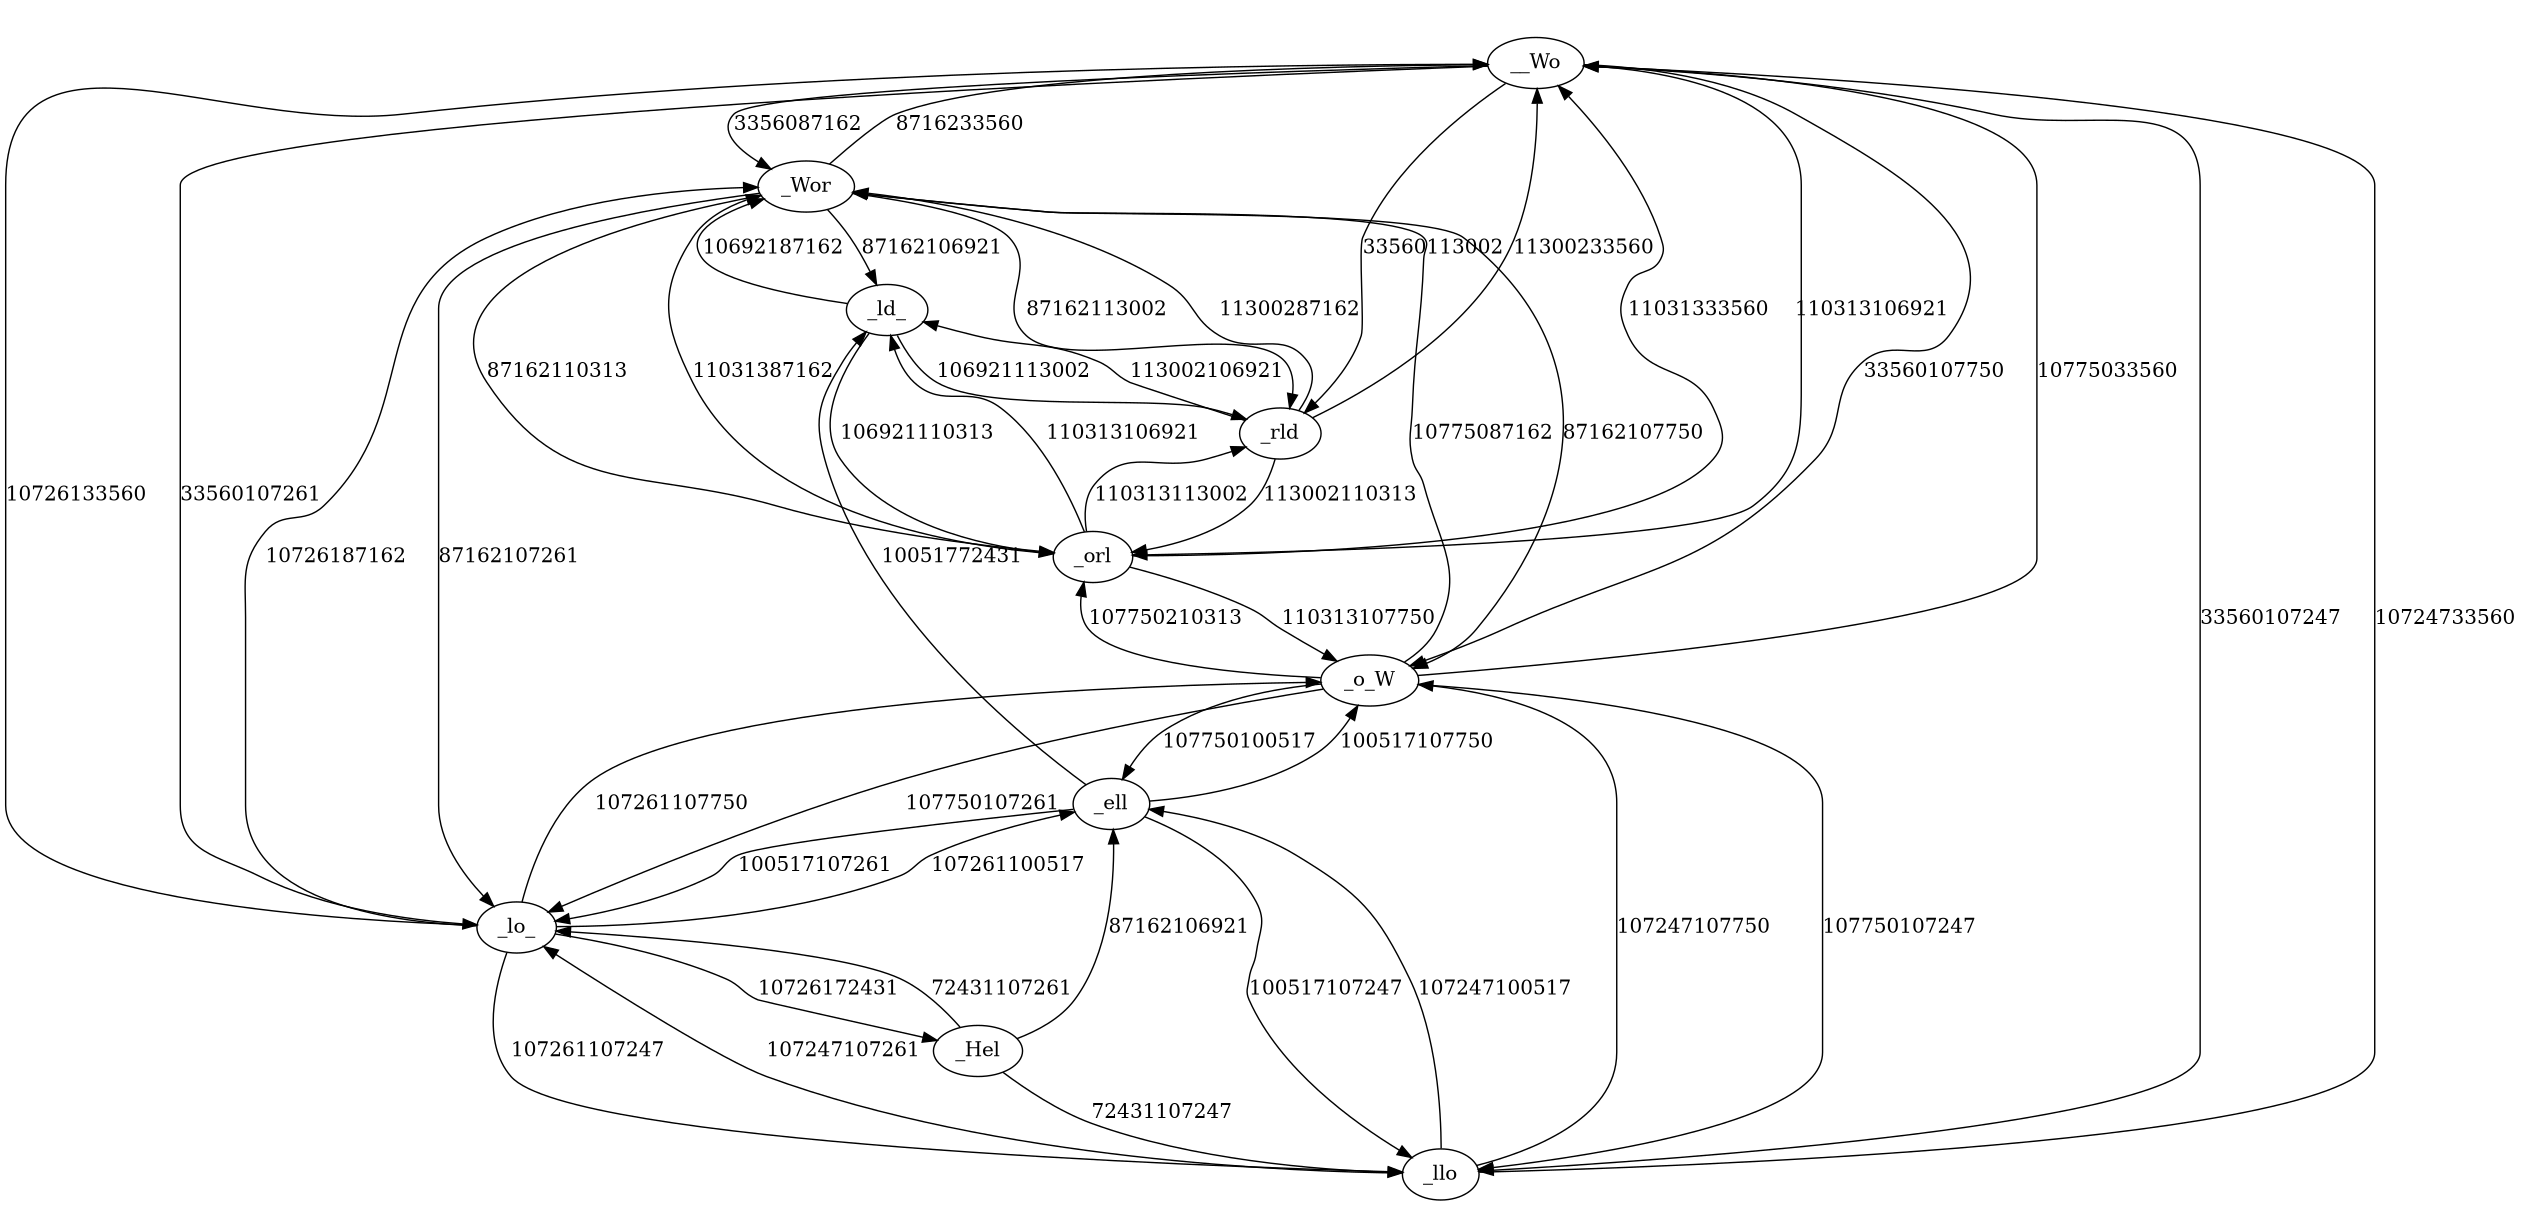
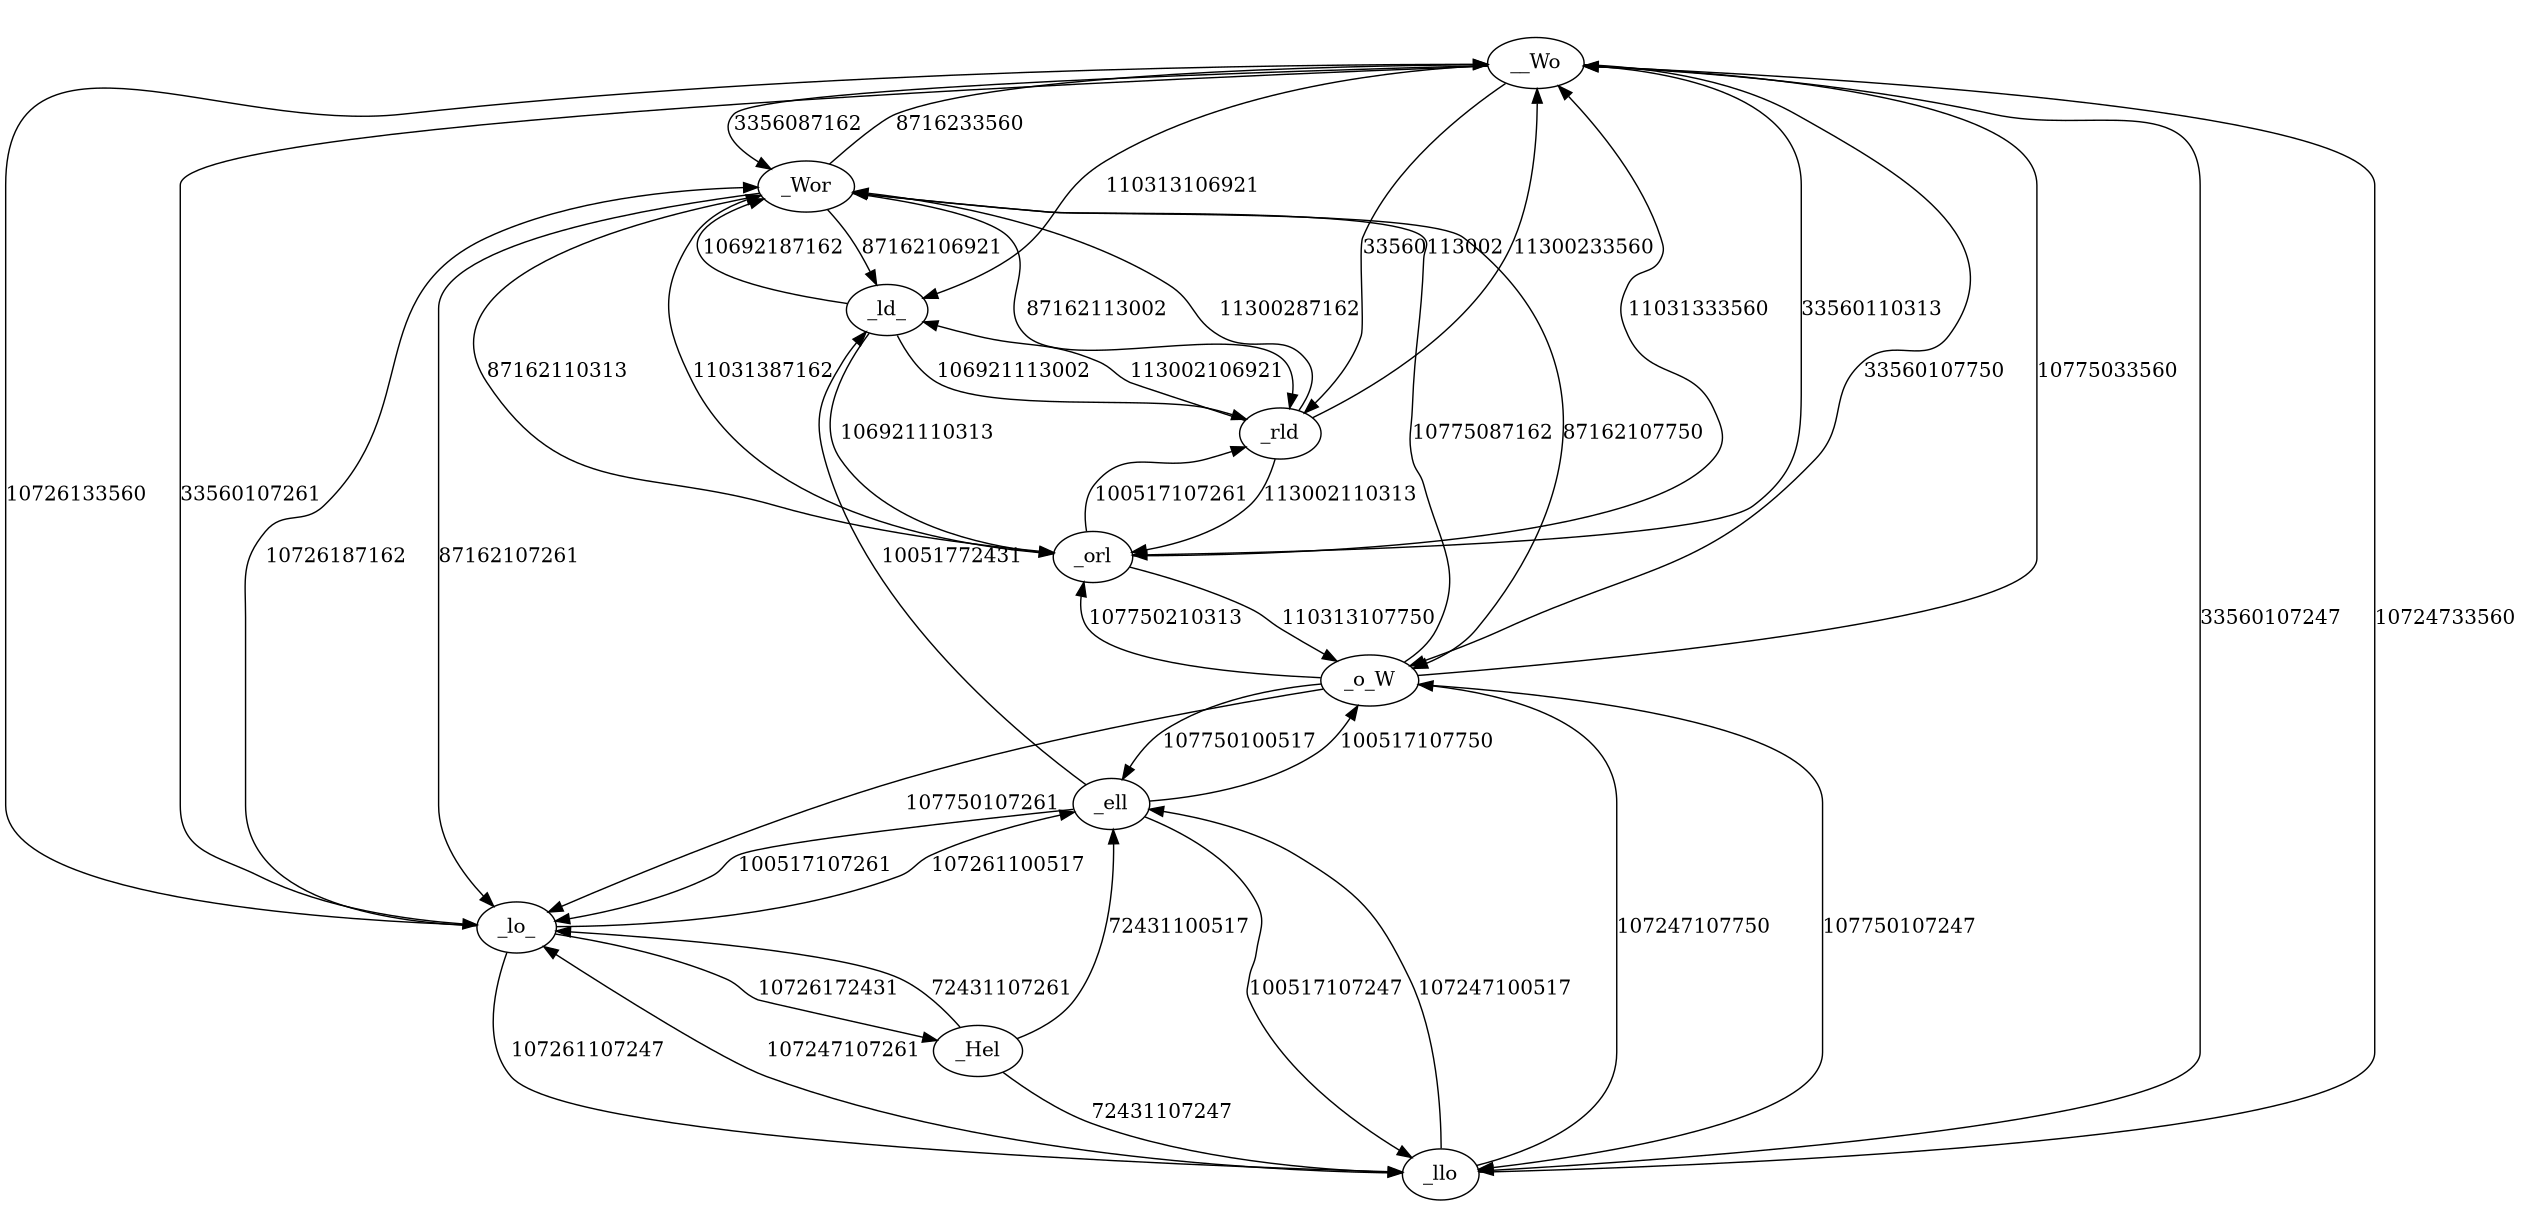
edge "__Wo" -> "_orl": label "110313106921" -> "33560110313"
edge "_orl" -> "_ld_": now "__Wo" -> "_ld_"
edge "_orl" -> "_rld": label "110313113002" -> "100517107261"
edge "_lo_" -> "_o_W": removed, label "107261107750"
edge "_Hel" -> "_ell": label "87162106921" -> "72431100517"
